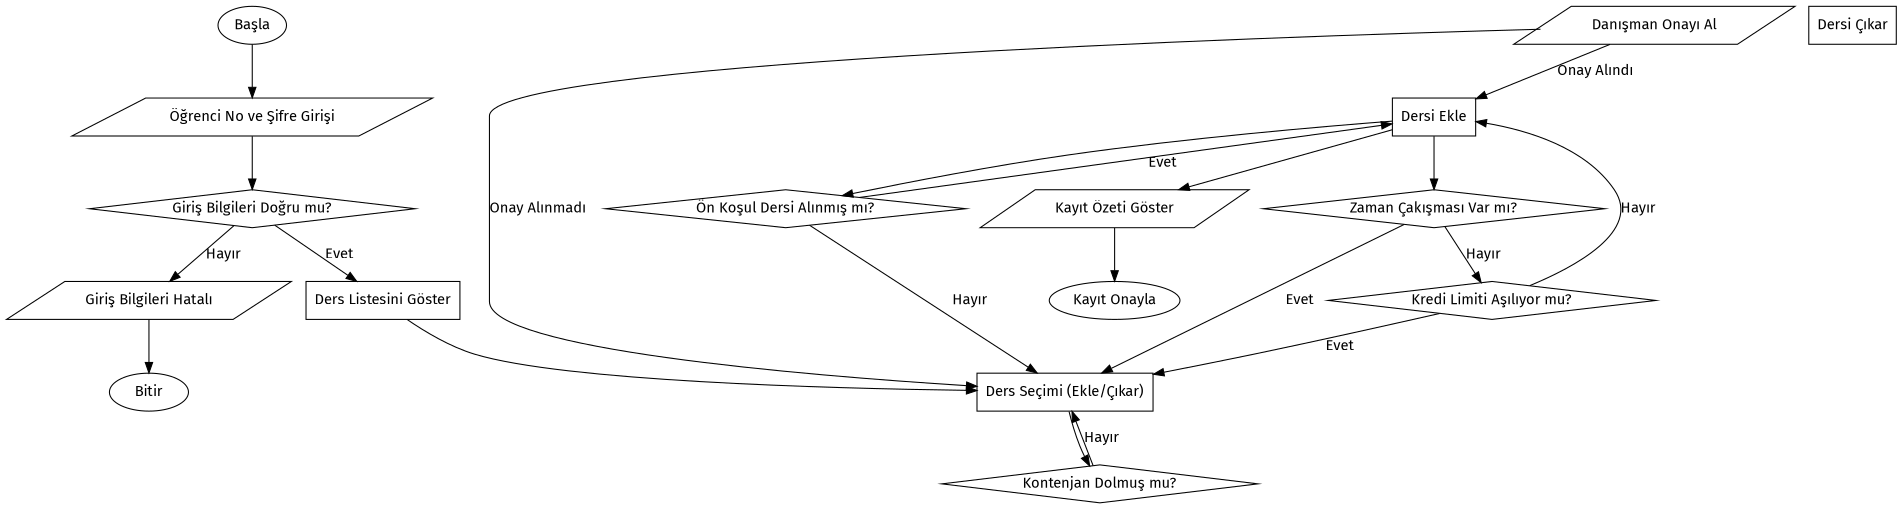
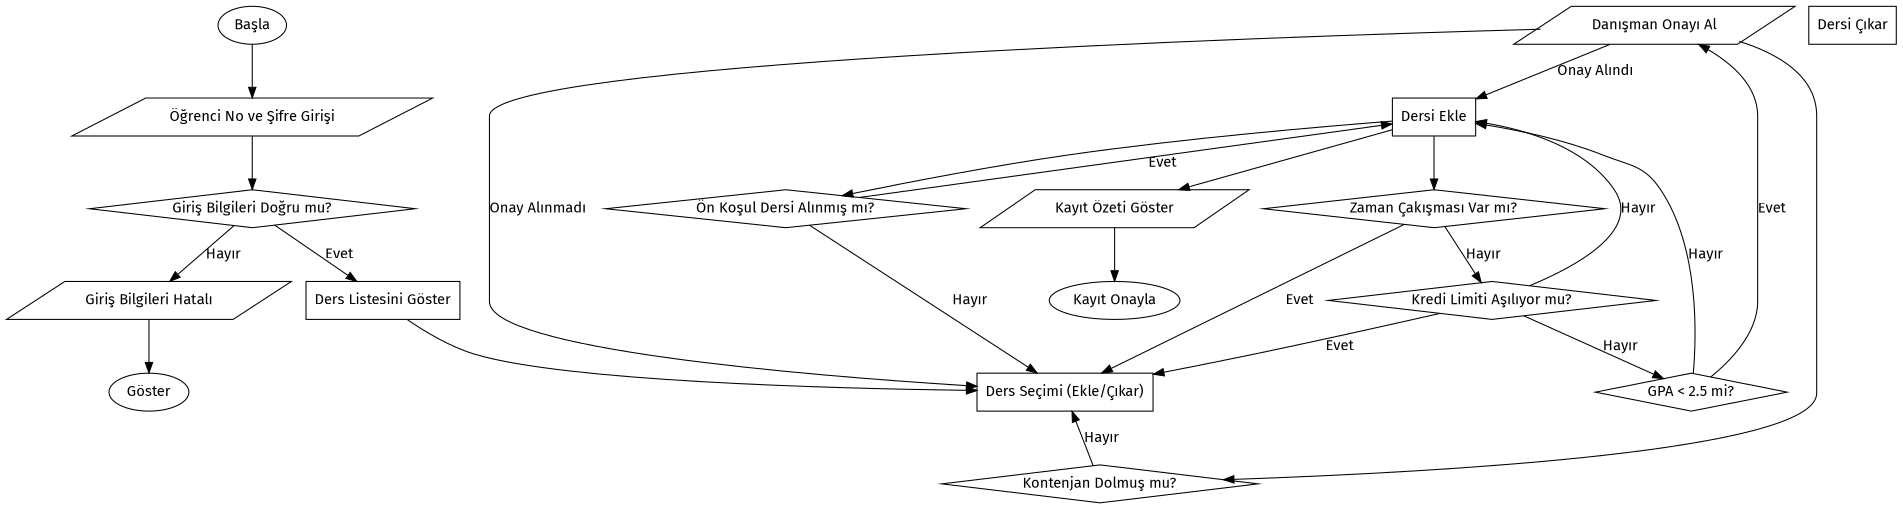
node "Bitir": label "Bitir" -> "Göster"
node "GPA < 2.5 mi?": added
edge "Ders Seçimi (Ekle/Çıkar)" -> "Kontenjan Dolmuş mu?": now "Danışman Onayı Al" -> "Kontenjan Dolmuş mu?"
